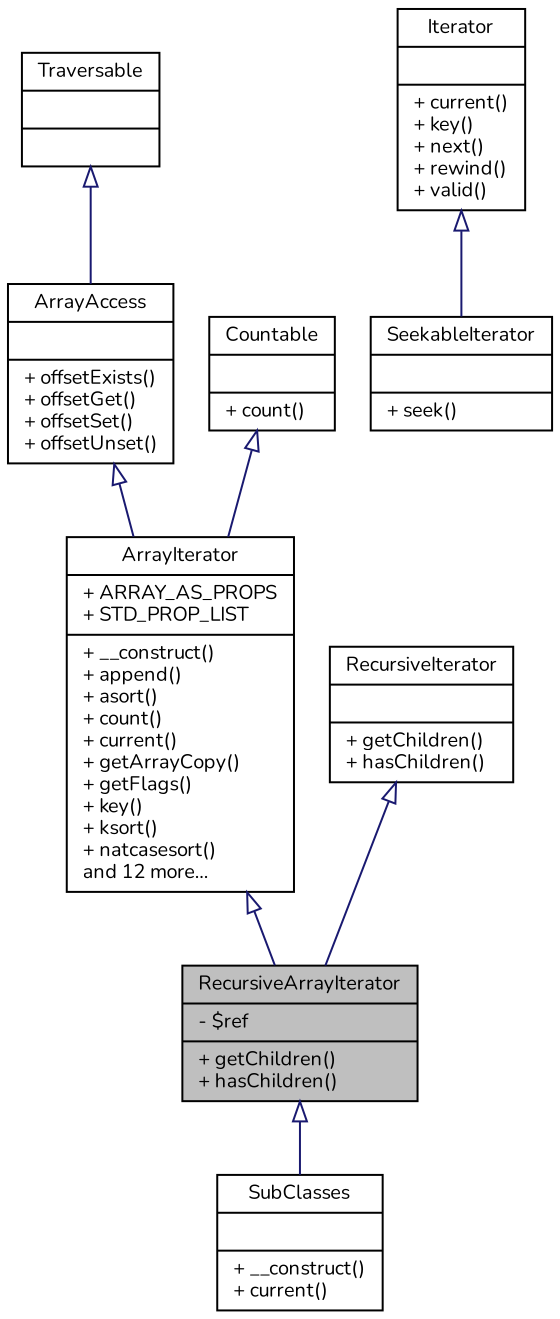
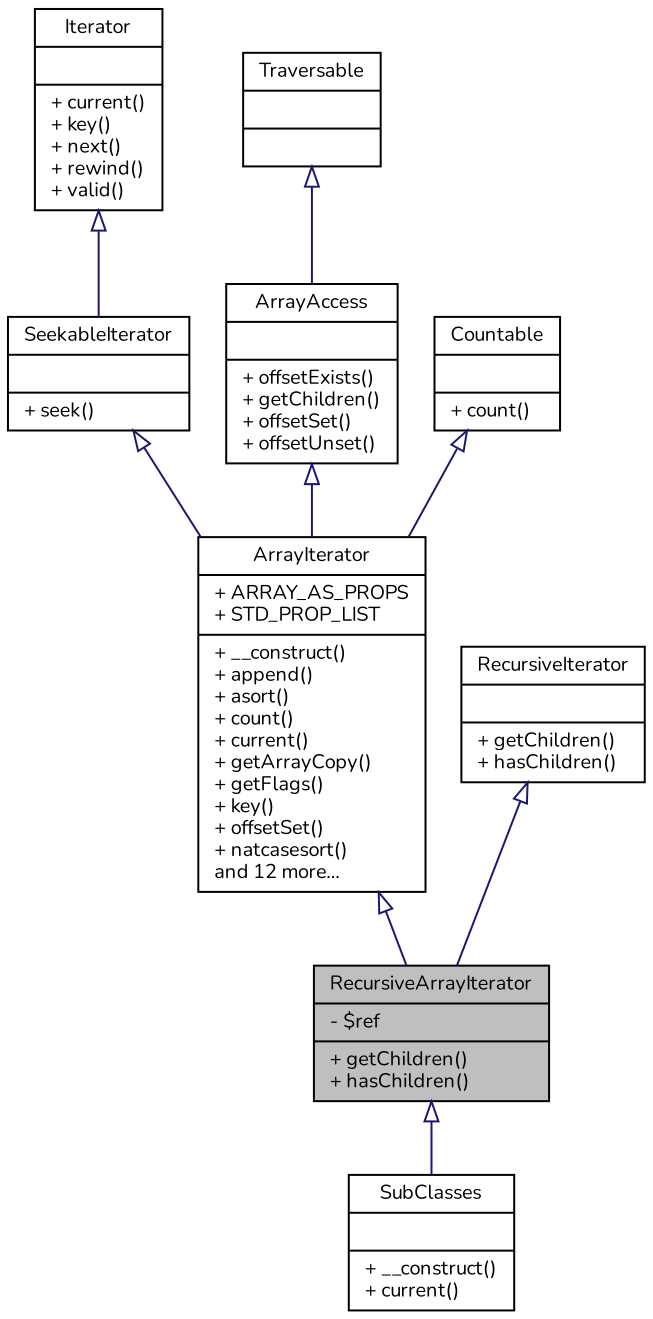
node "ArrayAccess": text "+ offsetGet()" -> "+ getChildren()"
edge "ArrayIterator" -> "SeekableIterator": added
node "ArrayIterator": text "+ ksort()" -> "+ offsetSet()"
